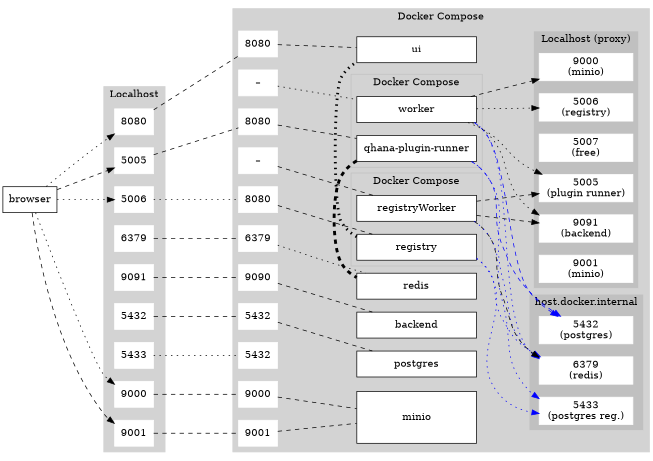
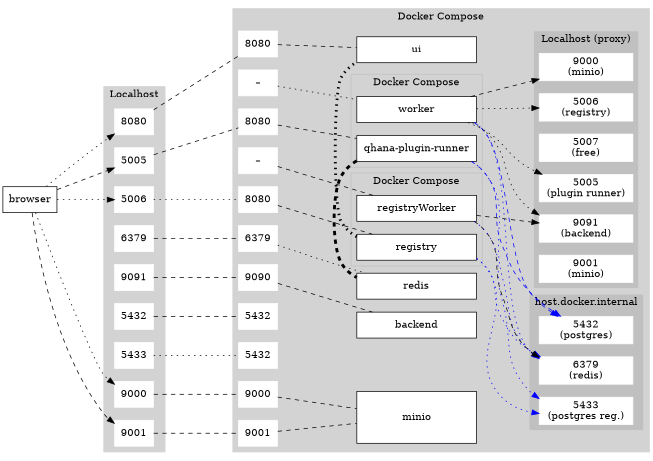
edge "registryWorker" -> "5005 (plugin runner)": removed
node "postgres": removed
